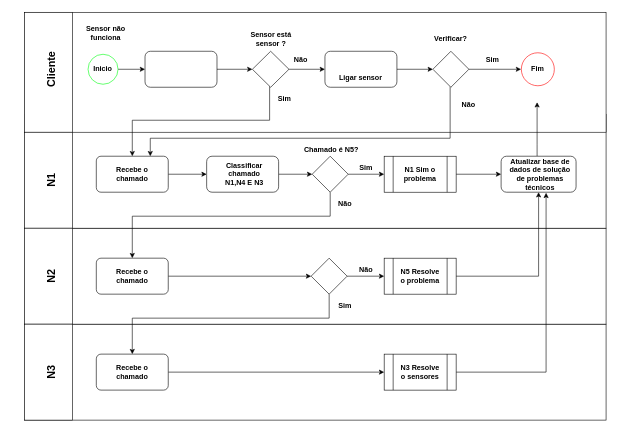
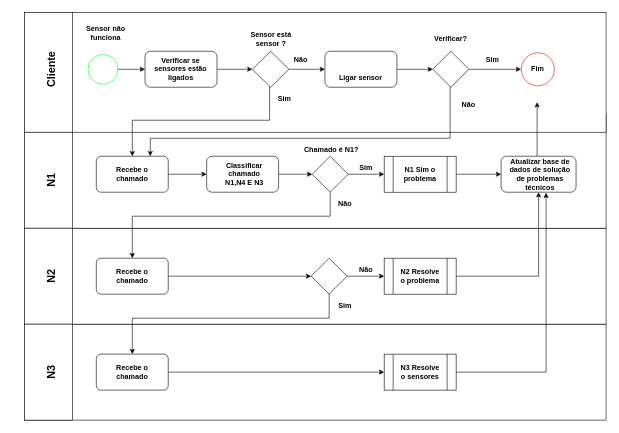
node "Inicio": removed
node "Verificar se sensores estão ligados": added
node "Chamado é N5?": label "Chamado é N5?" -> "Chamado é N1?"
node "N5 Resolve o problema": label "N5 Resolve o problema" -> "N2 Resolve o problema"
